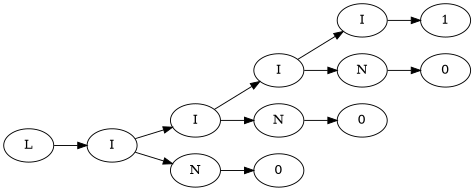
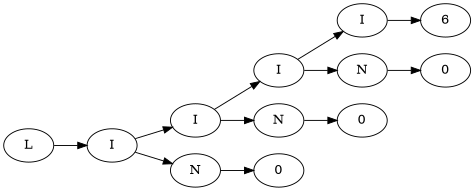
node "1": label "1" -> "6"
